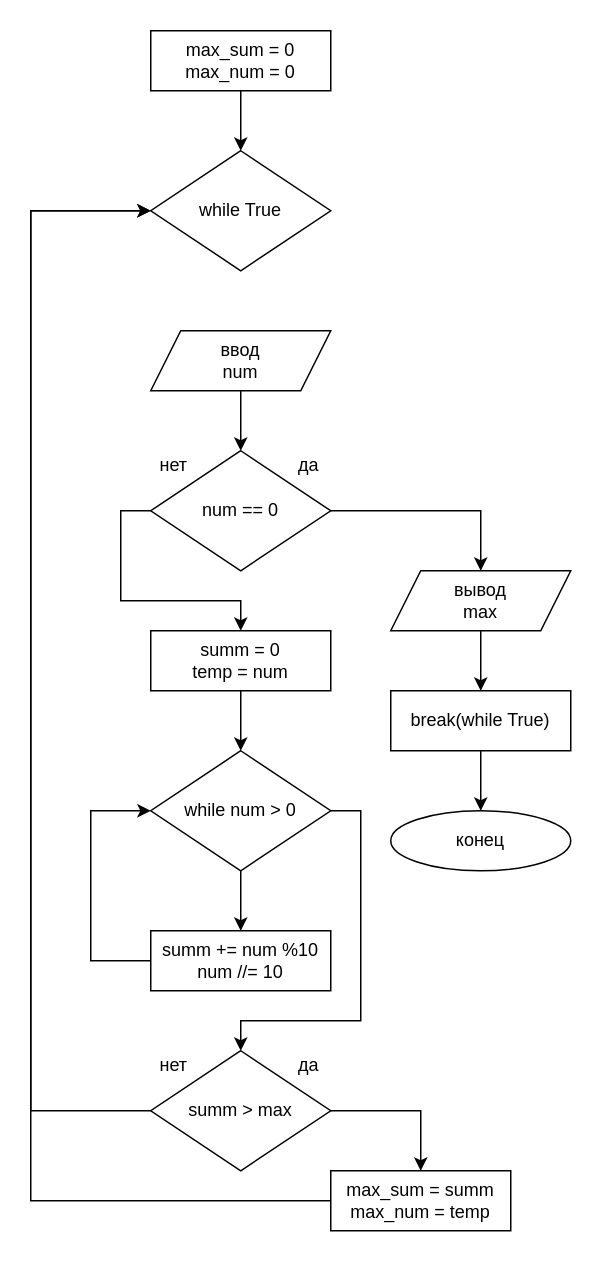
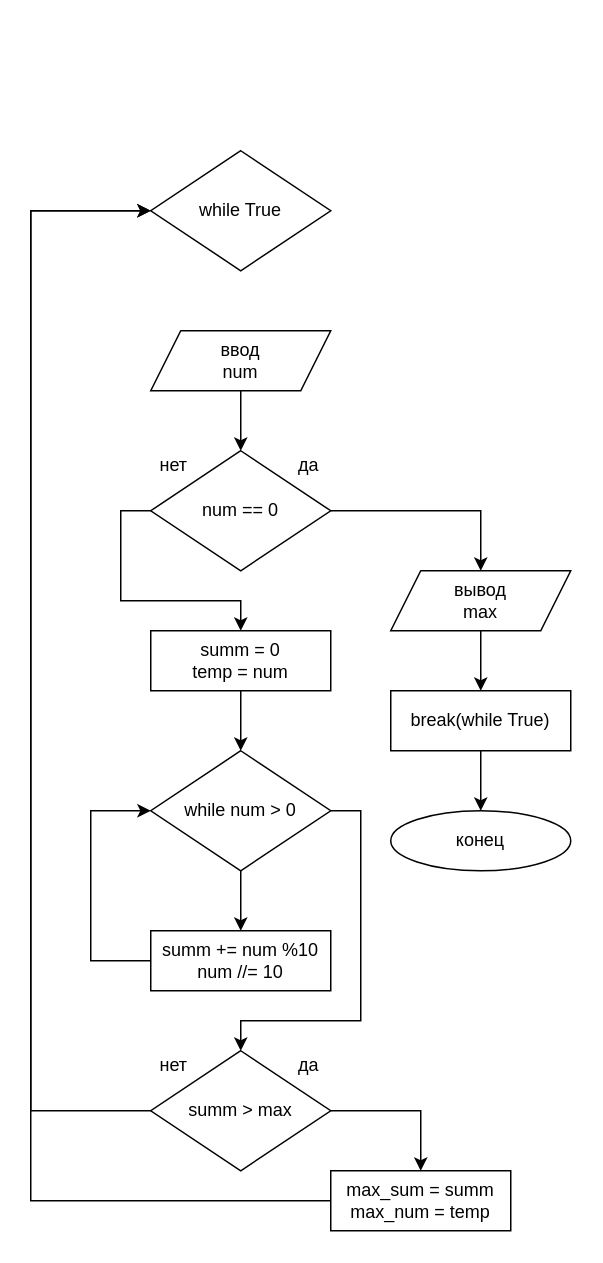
node "max_sum = 0 max_num = 0": removed
edge "max_sum = 0 max_num = 0" -> "while True": removed
